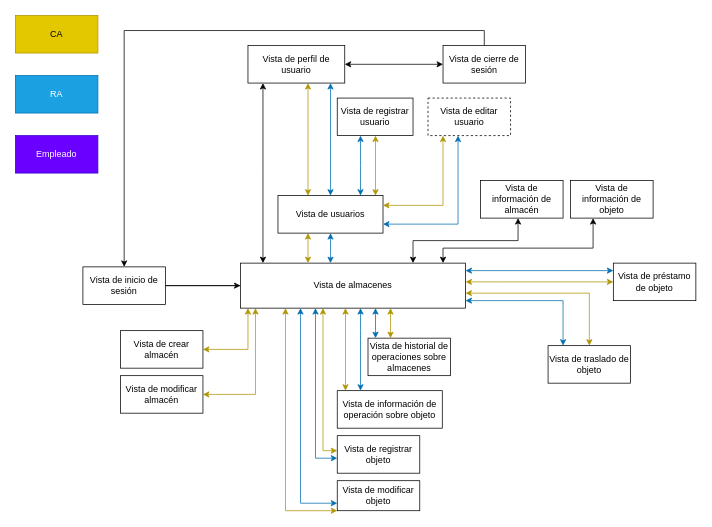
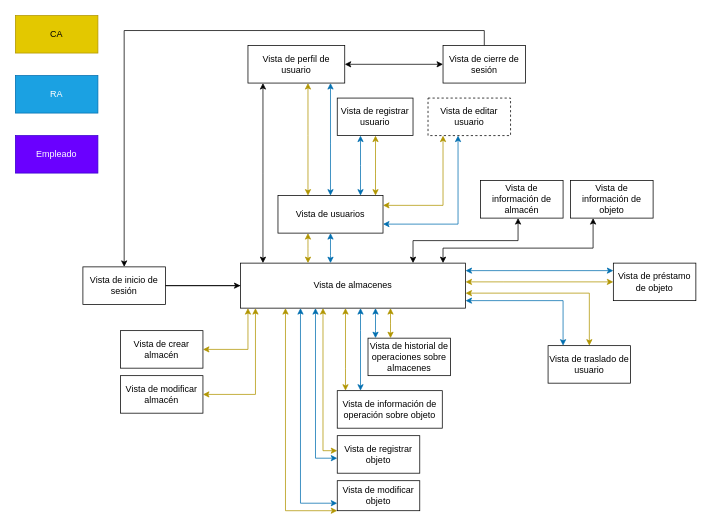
node "Vista de traslado de objeto": label "Vista de traslado de objeto" -> "Vista de traslado de usuario"
